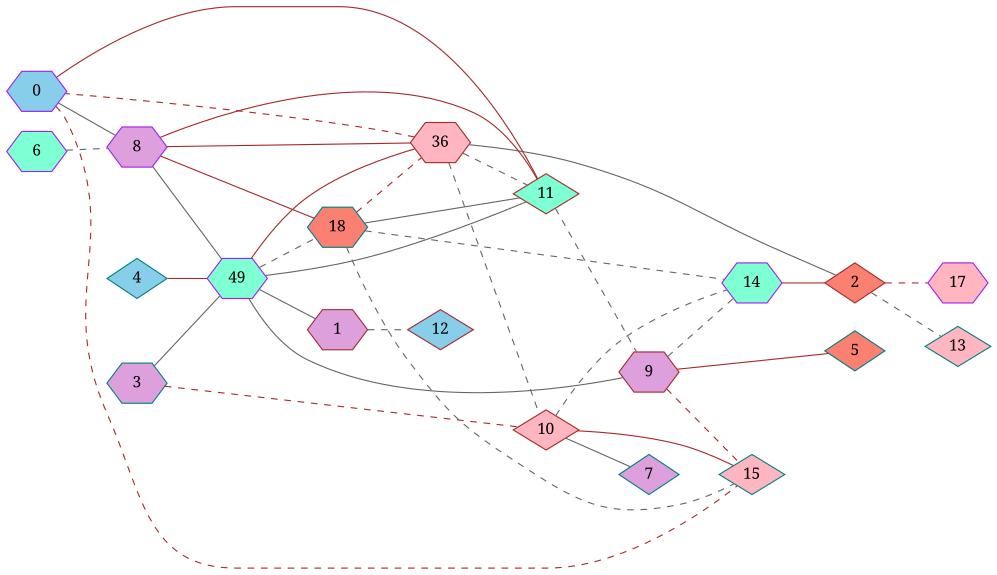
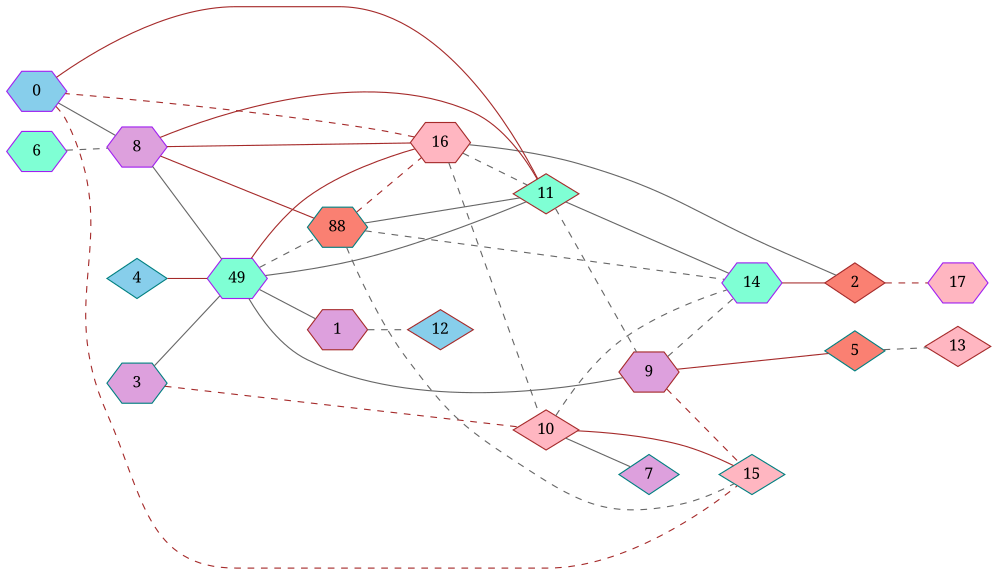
node "36": label "36" -> "16"
node "18": label "18" -> "88"
edge "11" -- "14": added
edge "2" -- "13": now "5" -- "13"
node "13": color teal -> brown
